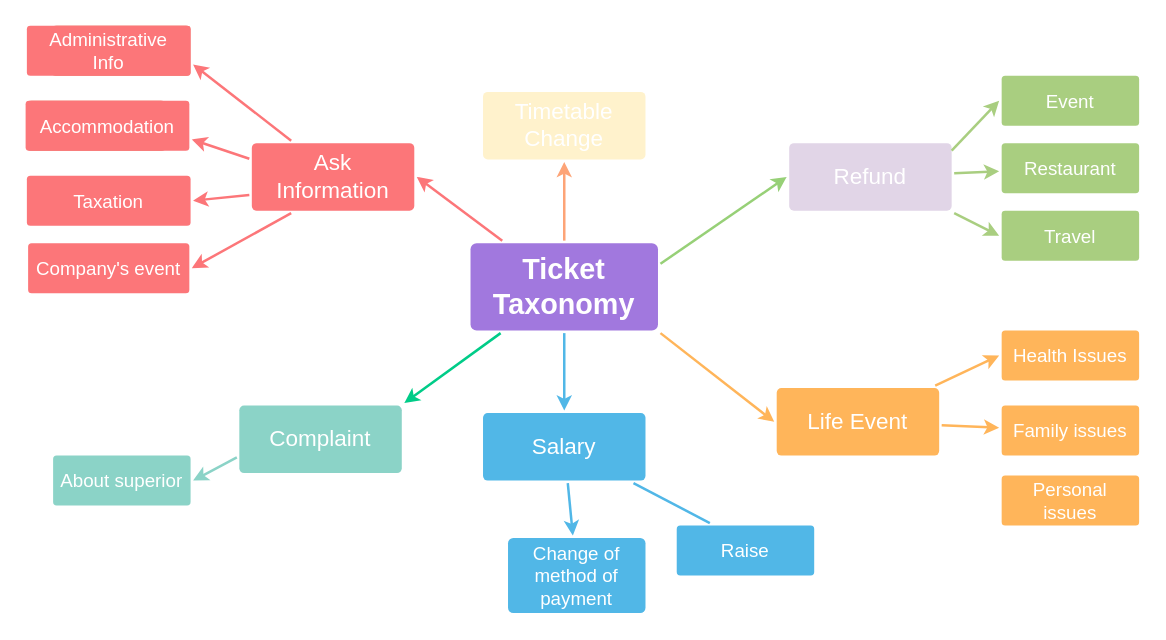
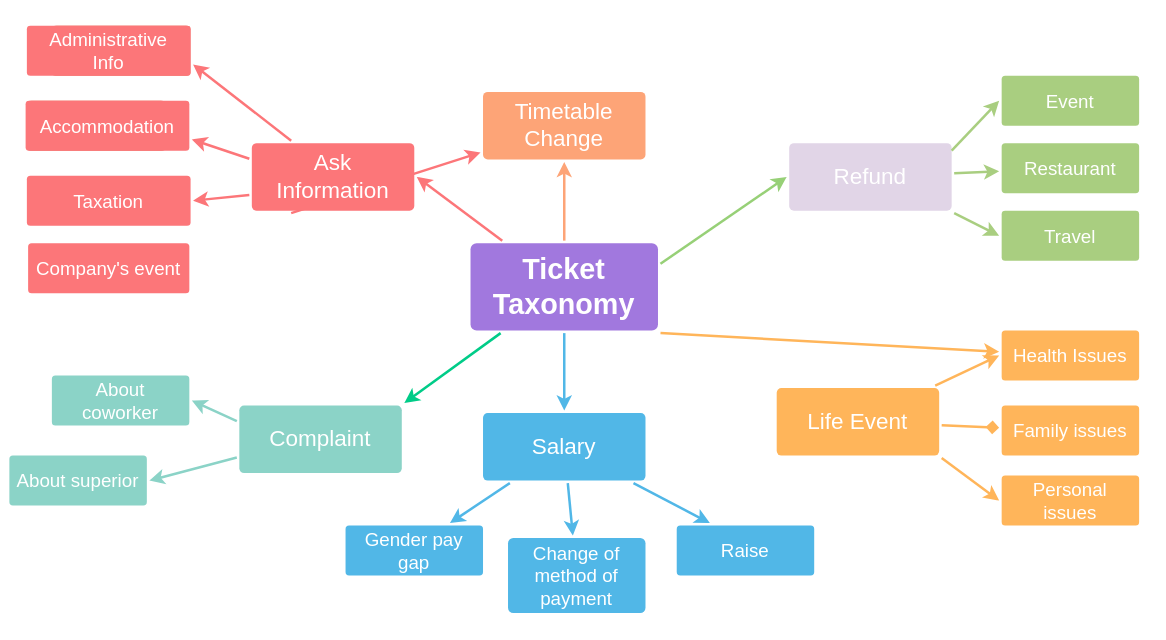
node "Timetable Change": fillcolor #fff2cc -> #fda477
edge "Ask Information" -> "Company's event": now "Ask Information" -> "Timetable Change"
edge "TicketTaxonomy" -> "Life Event": now "TicketTaxonomy" -> "Health Issues"
node "About coworker": added
edge "Complaint" -> "About coworker": added
edge "Life Event" -> "Family issues": arrowhead classic -> diamond
edge "Life Event" -> "Personal issues": added
node "About superior": moved (122, 481) -> (78, 481)
edge "Salary" -> "Gender pay gap": added
edge "Salary" -- "Raise": arrowhead none -> classic
node "Gender pay gap": added
